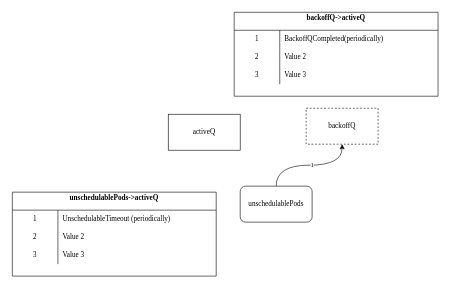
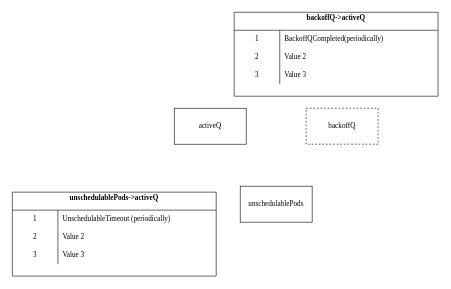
node "activeQ": moved (204, 132) -> (210, 126)
edge "unschedulablePods" -> "backoffQ": removed, label "1"
node "unschedulablePods": shape rounded rectangle -> rectangle
